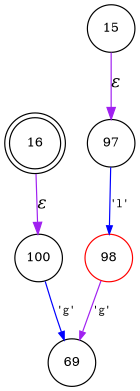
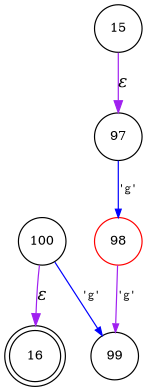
edge "16" -> "100": reversed
edge "97" -> "98": label "'l'" -> "'g'"
node "69": label "69" -> "99"
